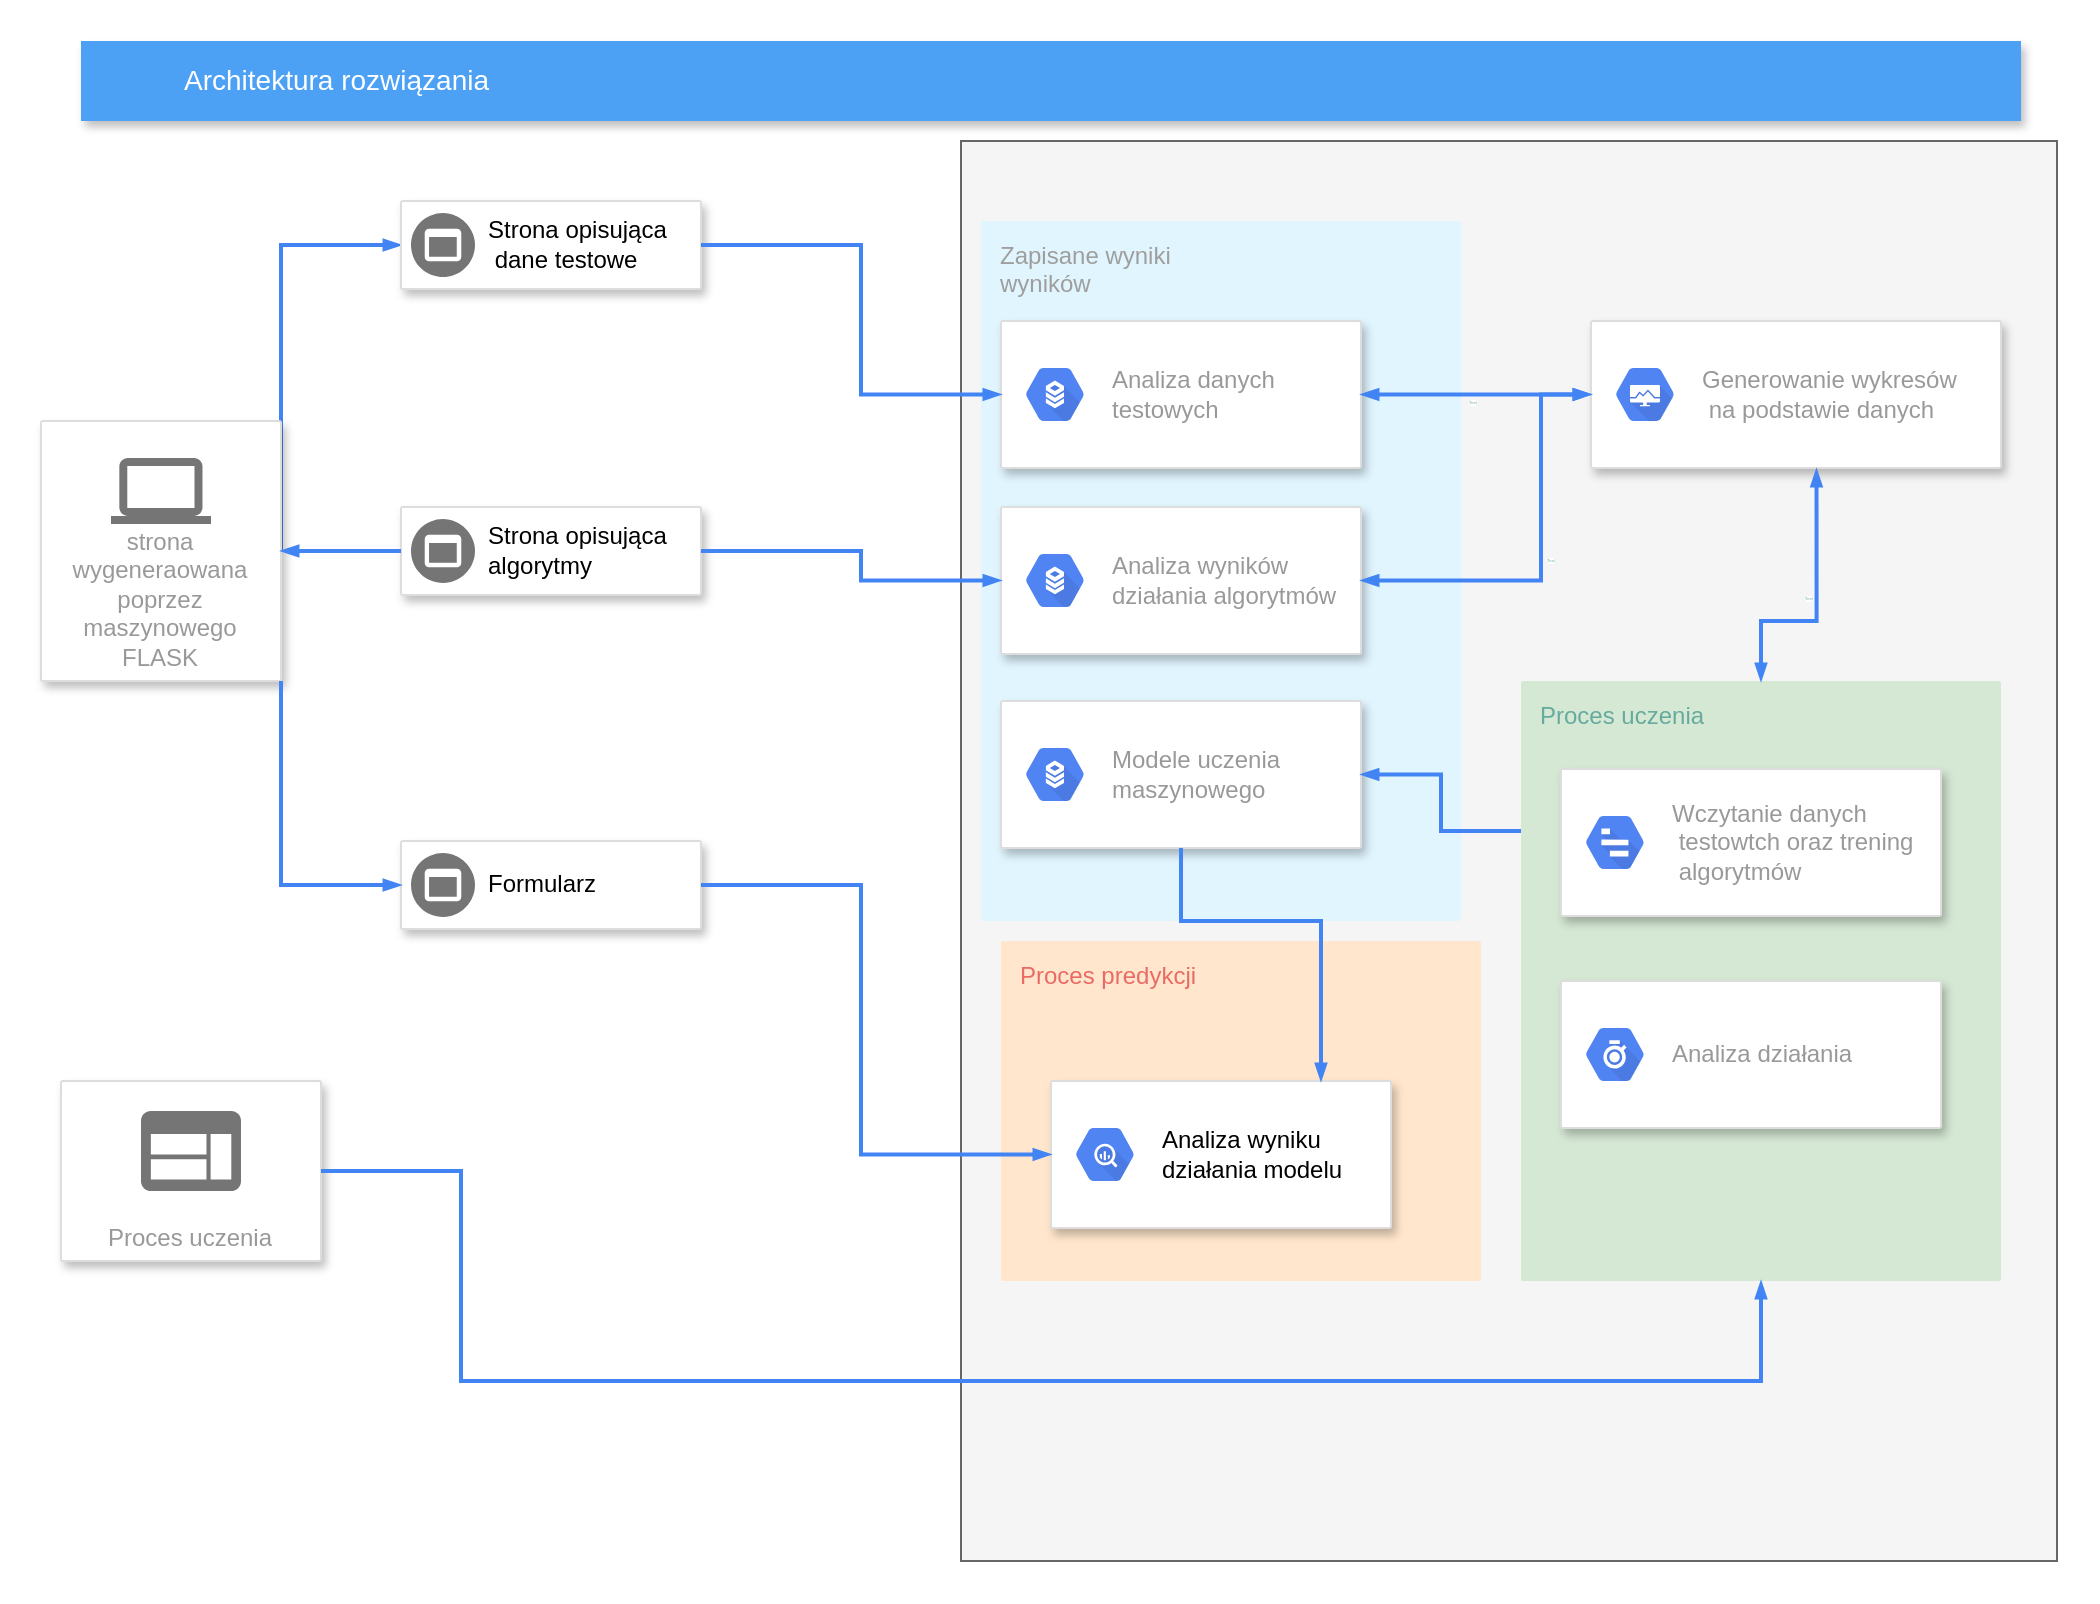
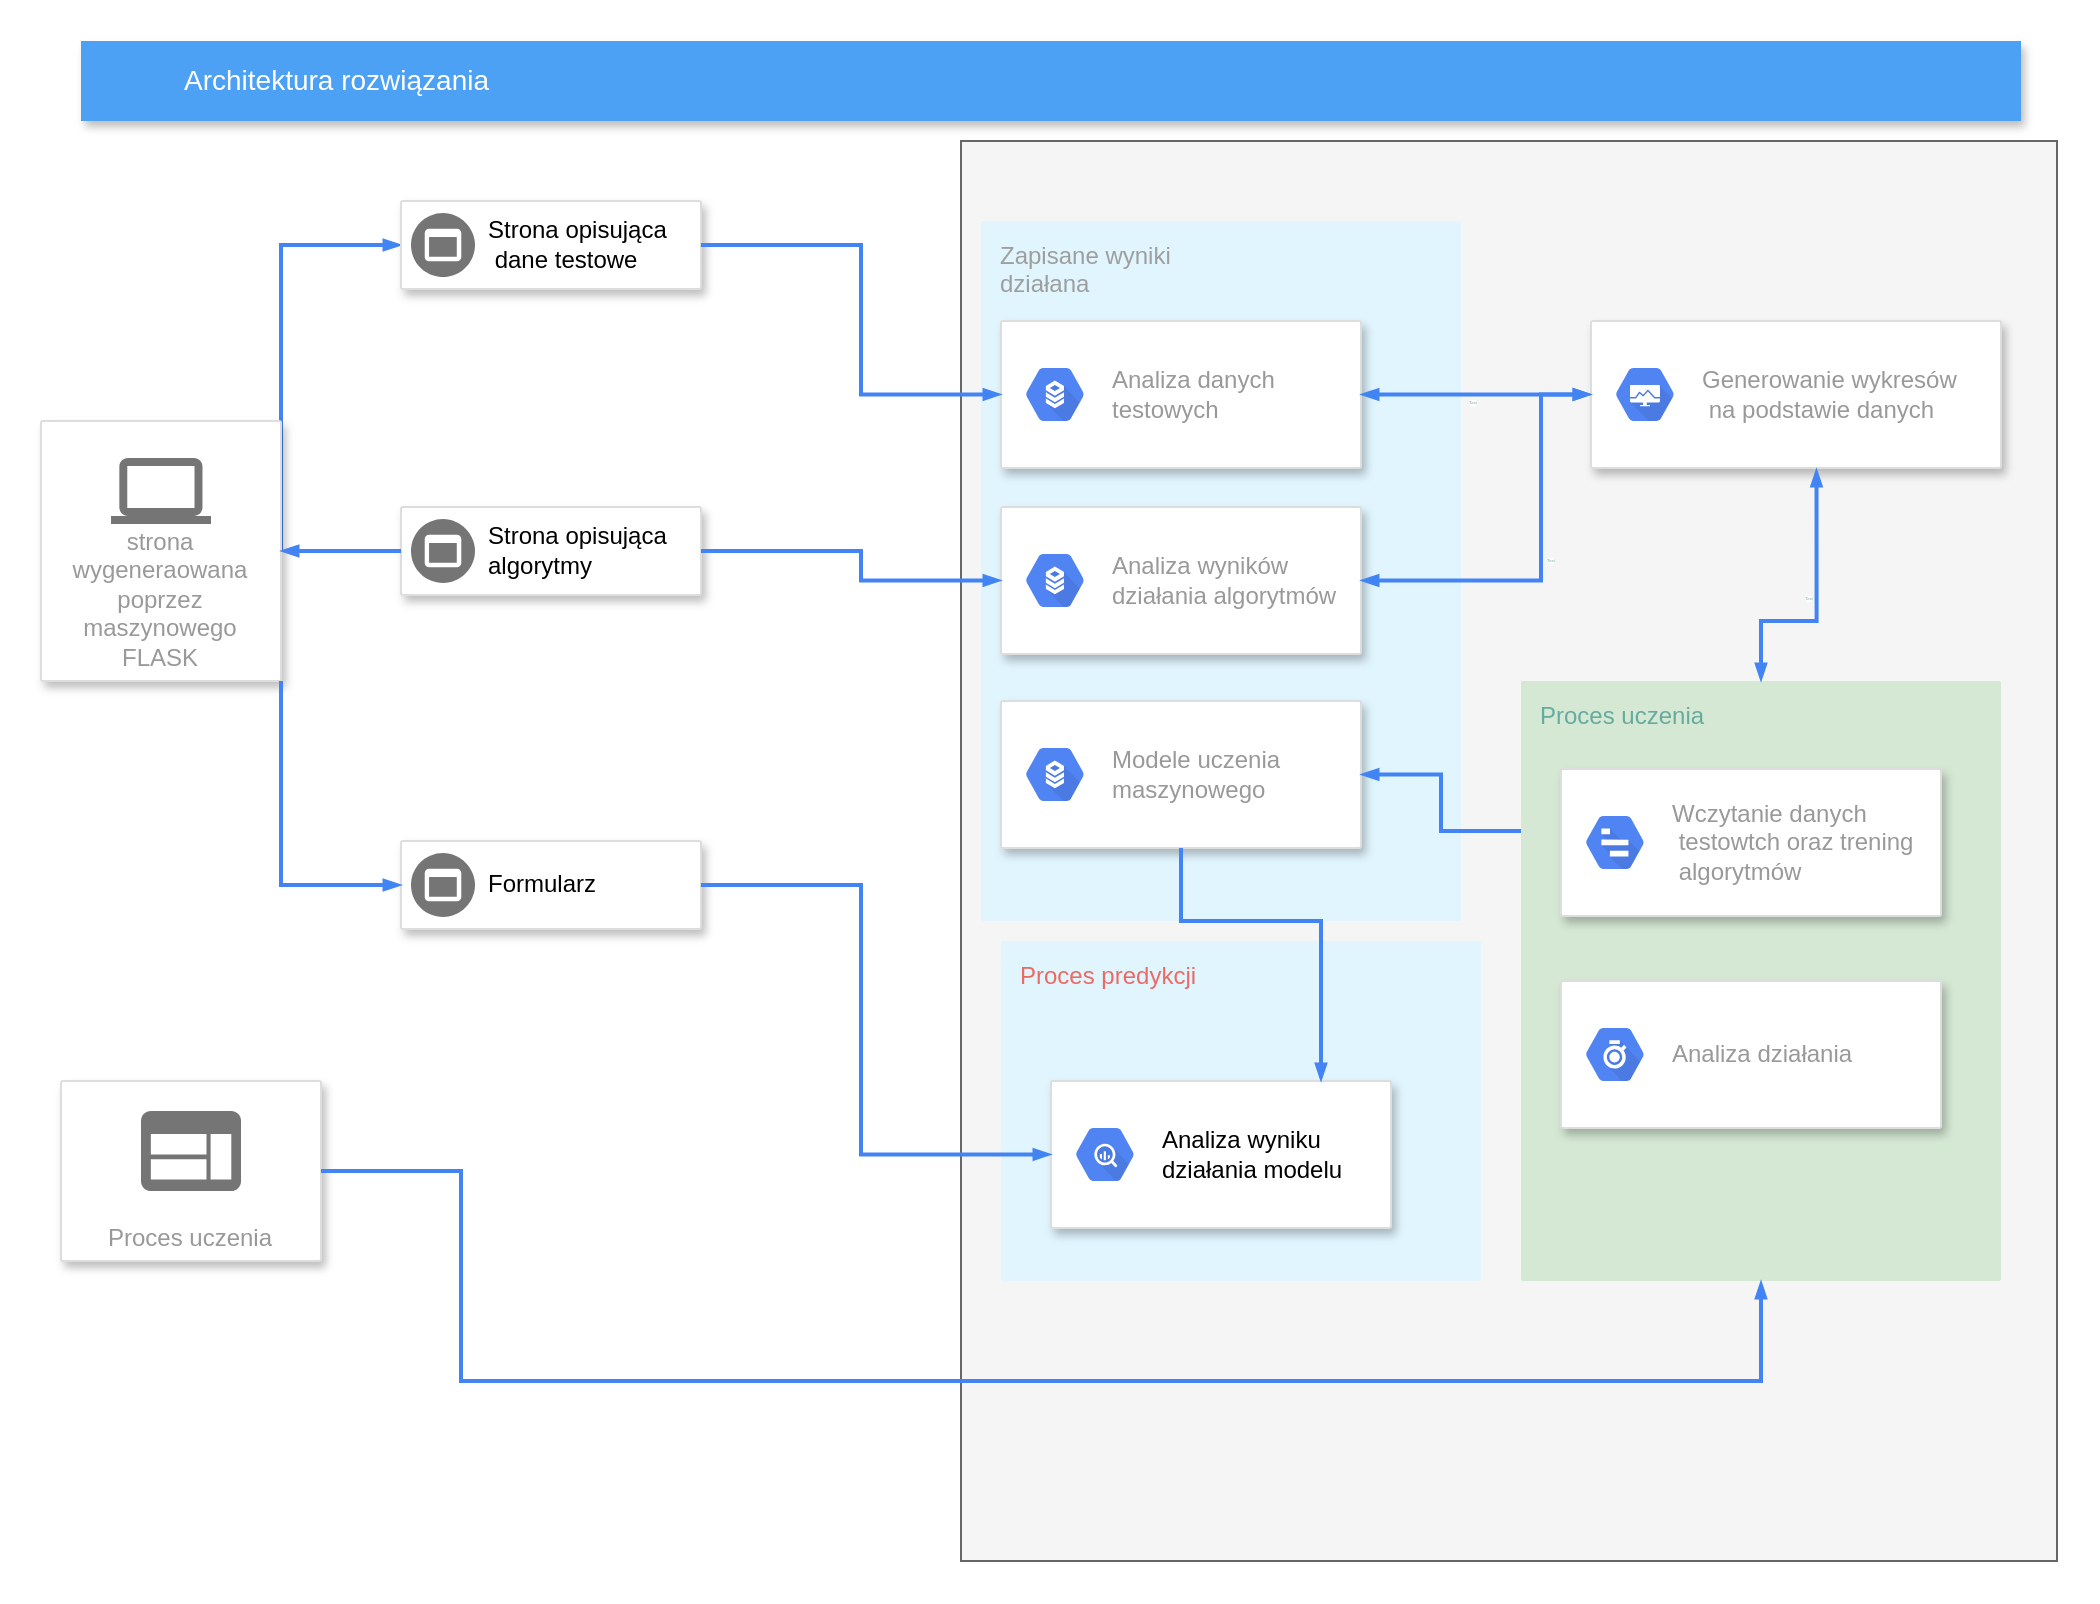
node "Zapisane wyniki wyników": label "Zapisane wyniki wyników" -> "Zapisane wyniki działana"
node "Proces predykcji": fillcolor #ffe6cc -> #e1f5fe
